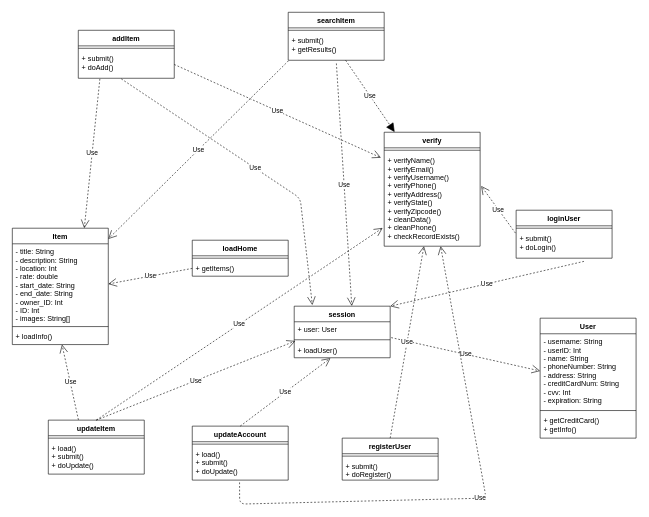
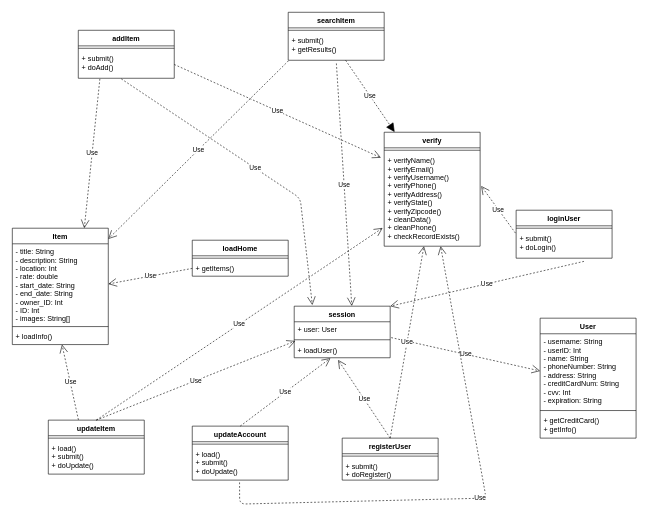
edge "registerUser" -> "+ loadUser()": added, label "Use"
